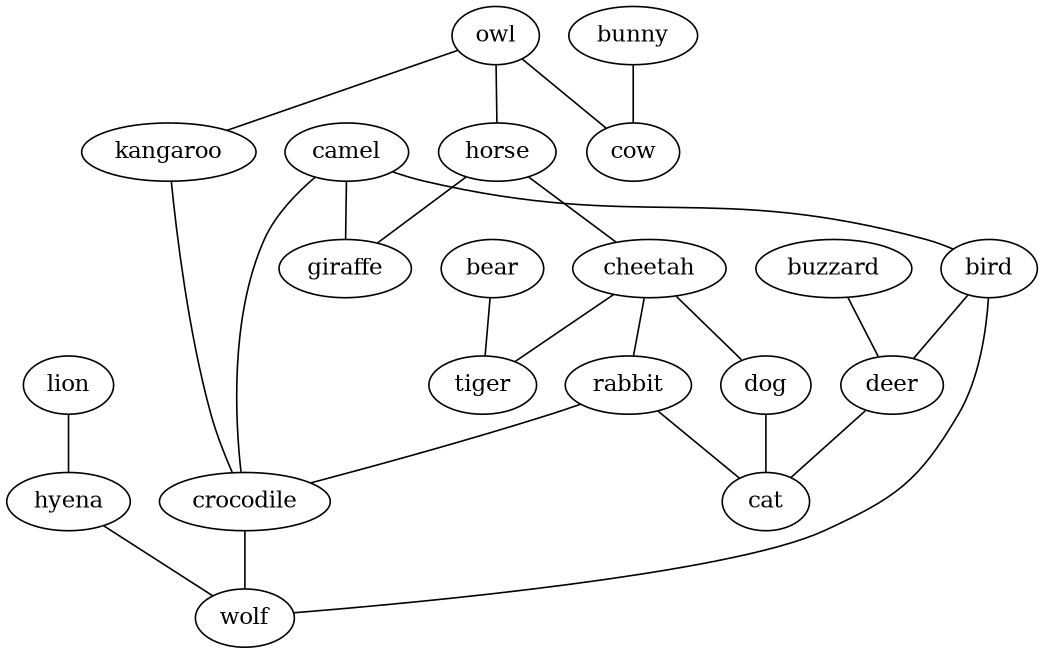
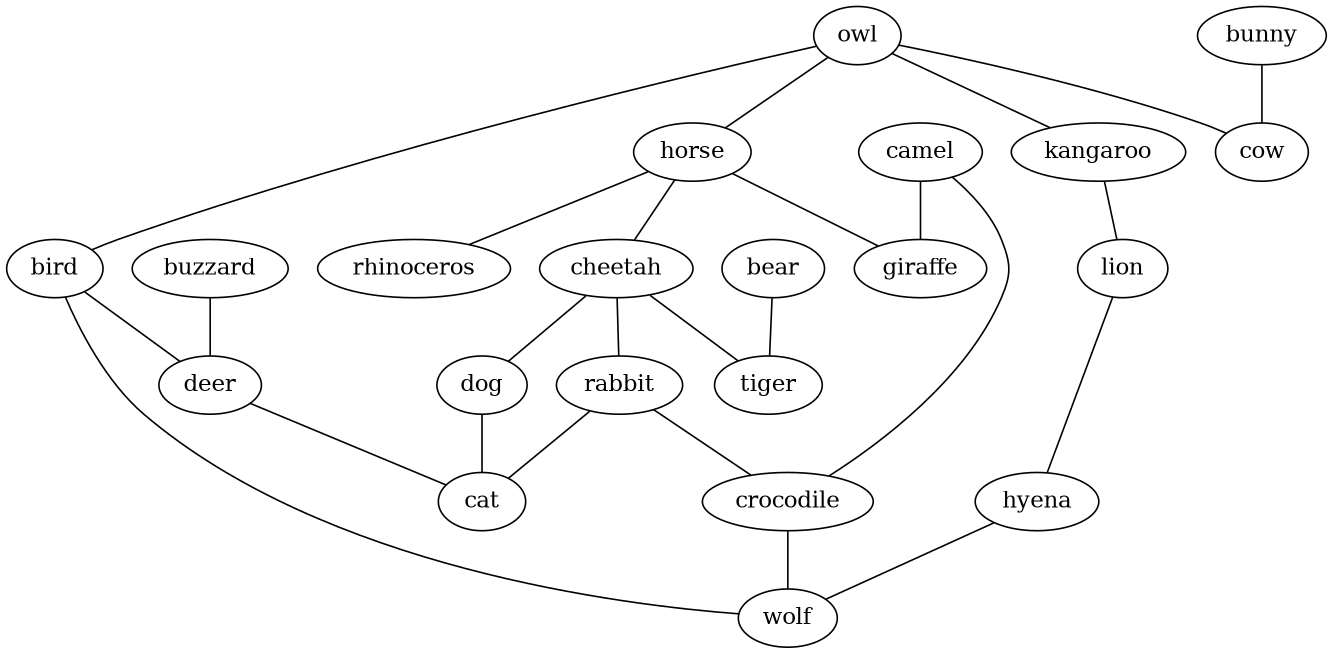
edge "camel" -- "bird": now "owl" -- "bird"
node "rhinoceros": added
edge "kangaroo" -- "crocodile": now "kangaroo" -- "lion"
